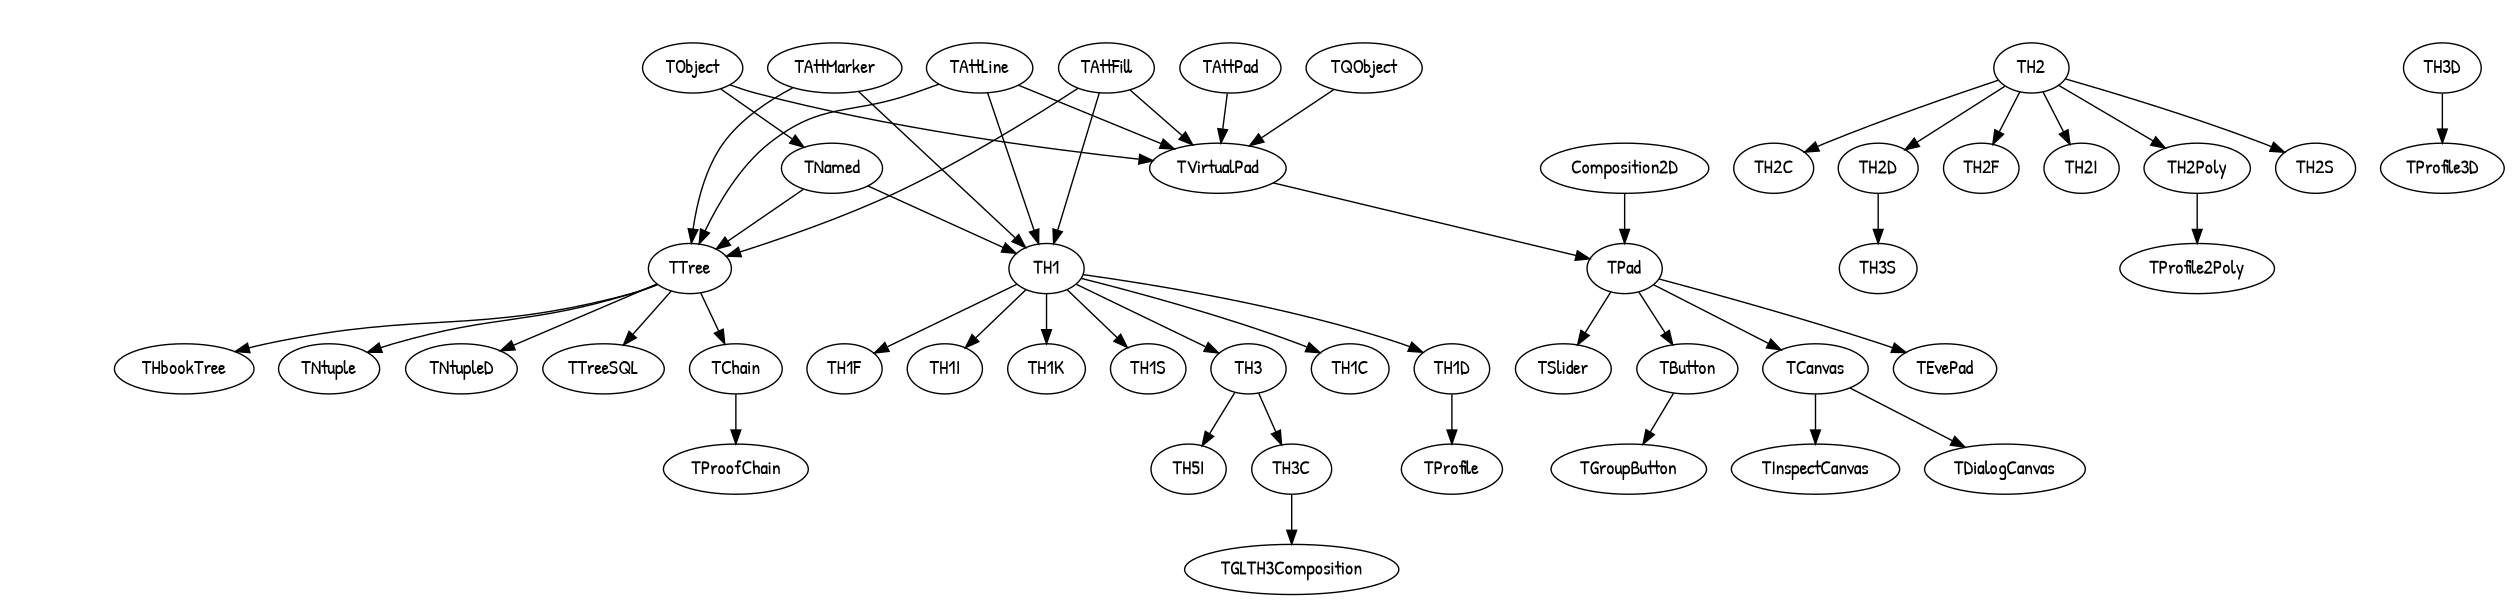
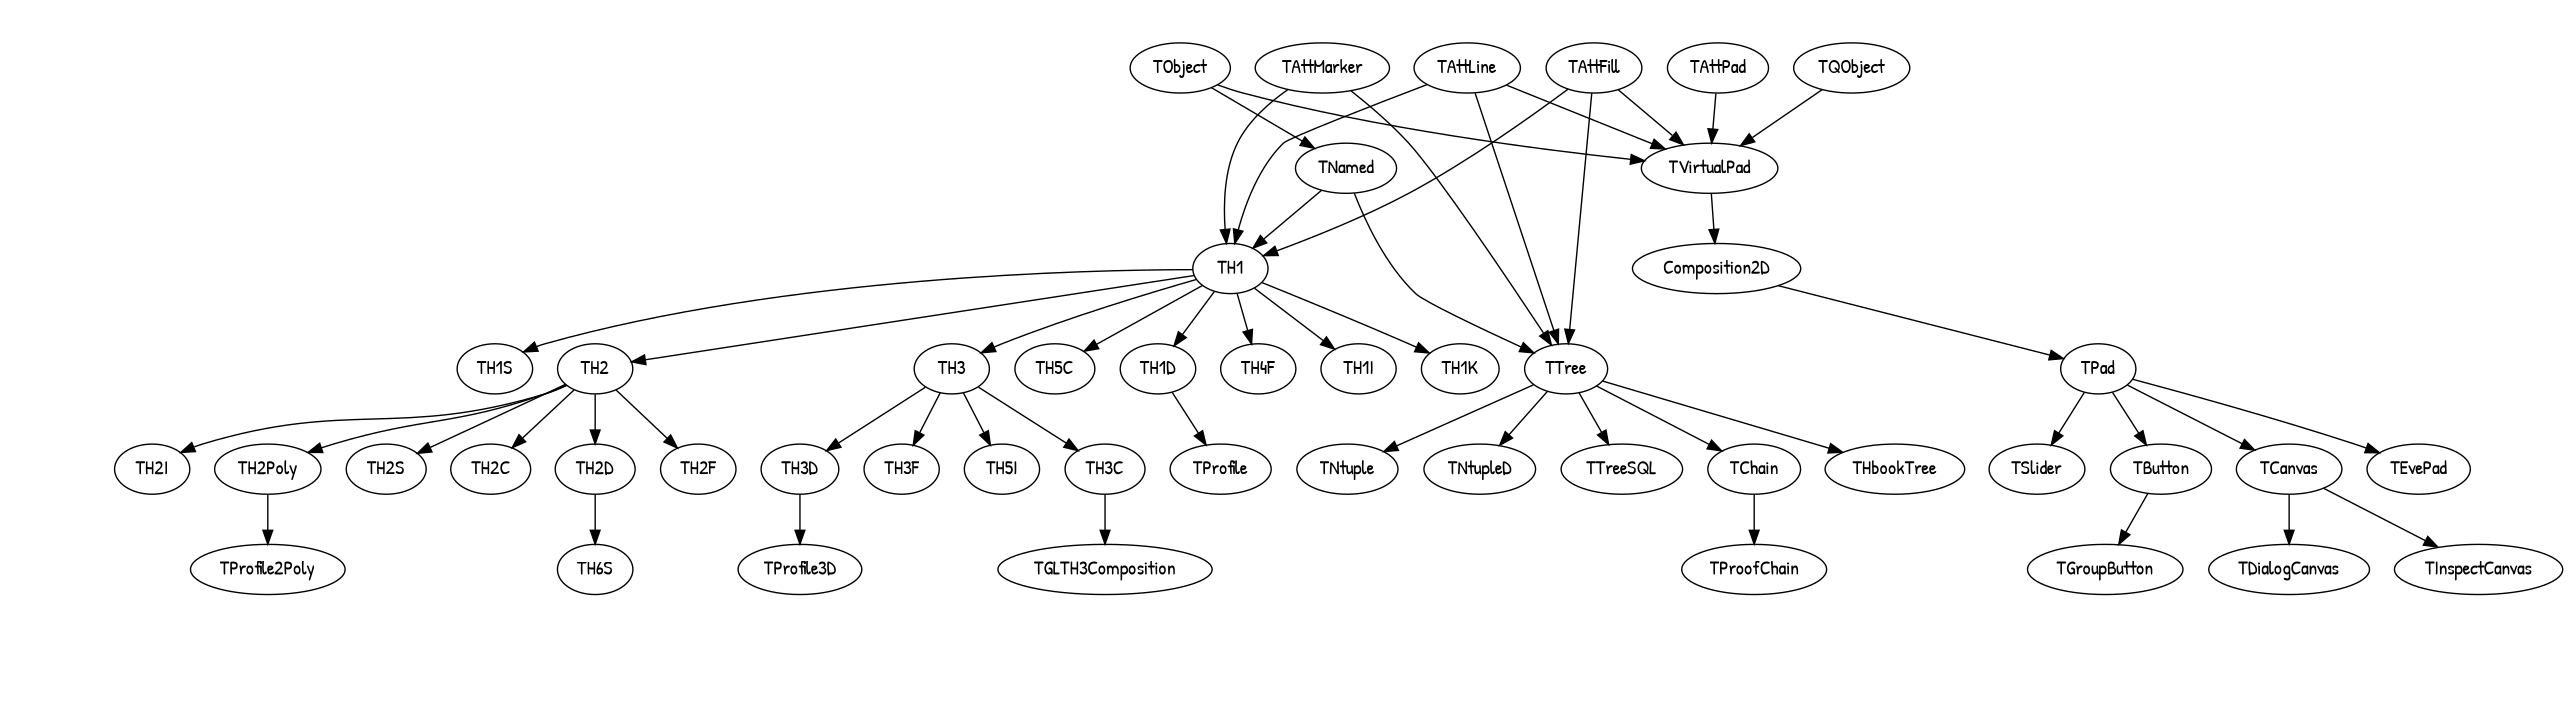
edge "TVirtualPad" -> "TPad": now "TVirtualPad" -> "Composition2D"
node "TH3S": label "TH3S" -> "TH6S"
edge "TH1" -> "TH2": added
node "TH1F": label "TH1F" -> "TH4F"
node "TH1C": label "TH1C" -> "TH5C"
edge "TH3" -> "TH3D": added
node "TH3F": added
